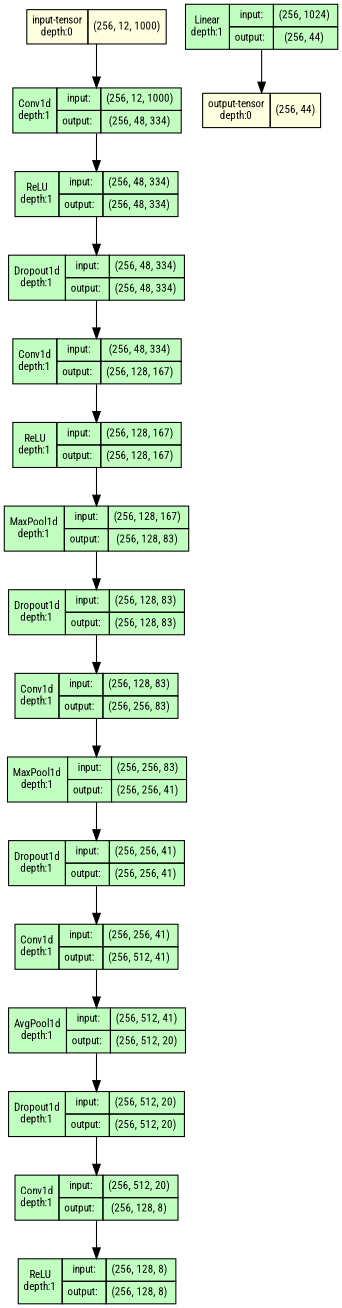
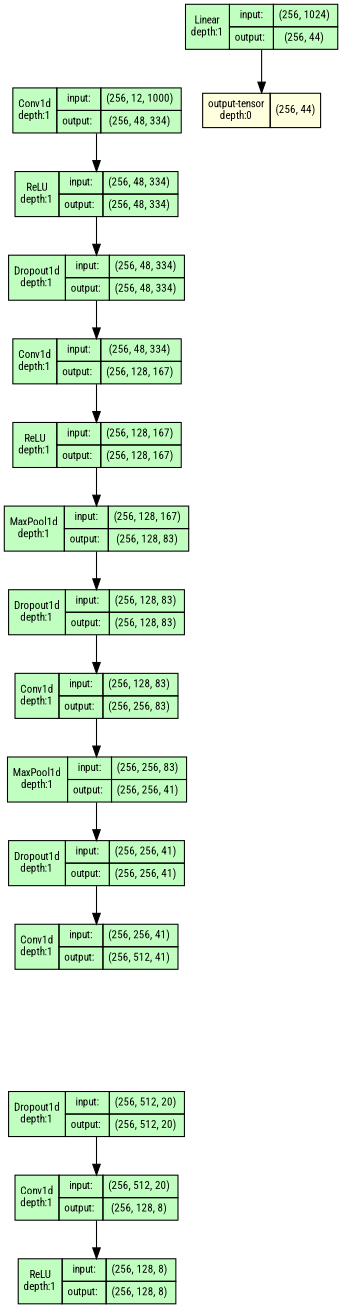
node "input-tensor": removed
node "AvgPool1d": removed
